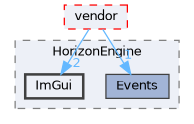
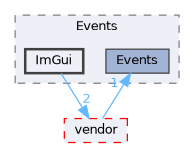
edge "vendor" -> "ImGui": reversed
cluster "HorizonEngine": label "HorizonEngine" -> "Events"
